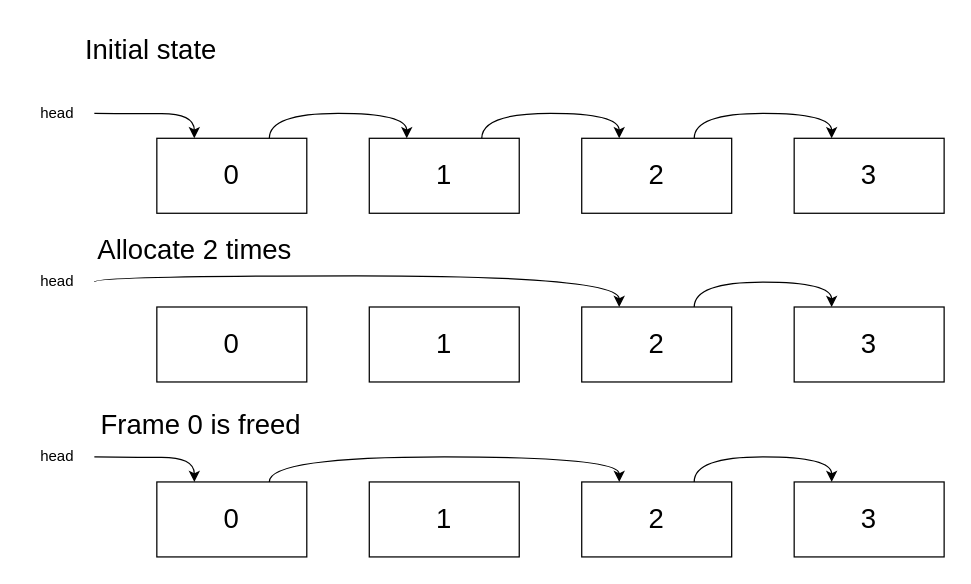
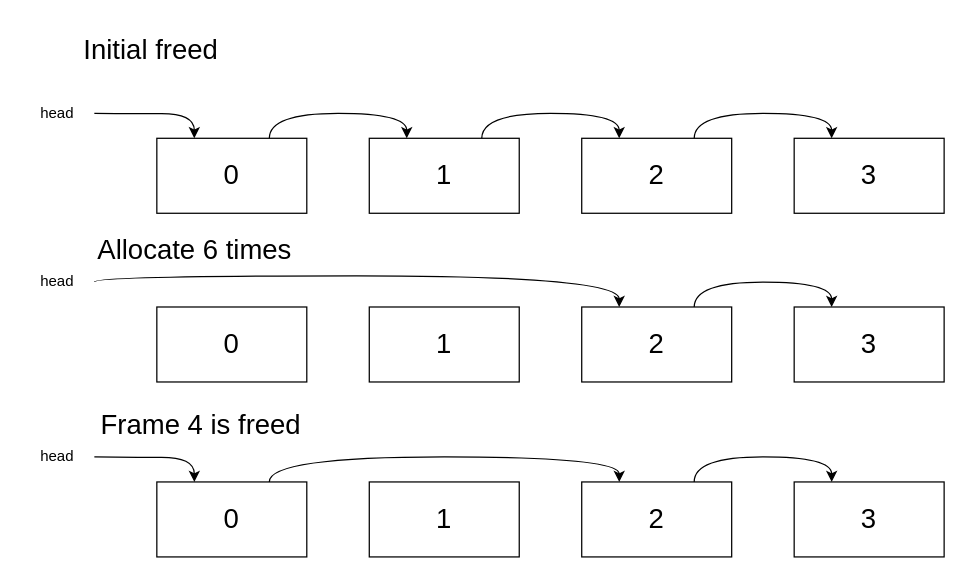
node "Initial state": label "Initial state" -> "Initial freed"
node "Allocate 2 times": label "Allocate 2 times" -> "Allocate 6 times"
node "Frame 0 is freed": label "Frame 0 is freed" -> "Frame 4 is freed"
